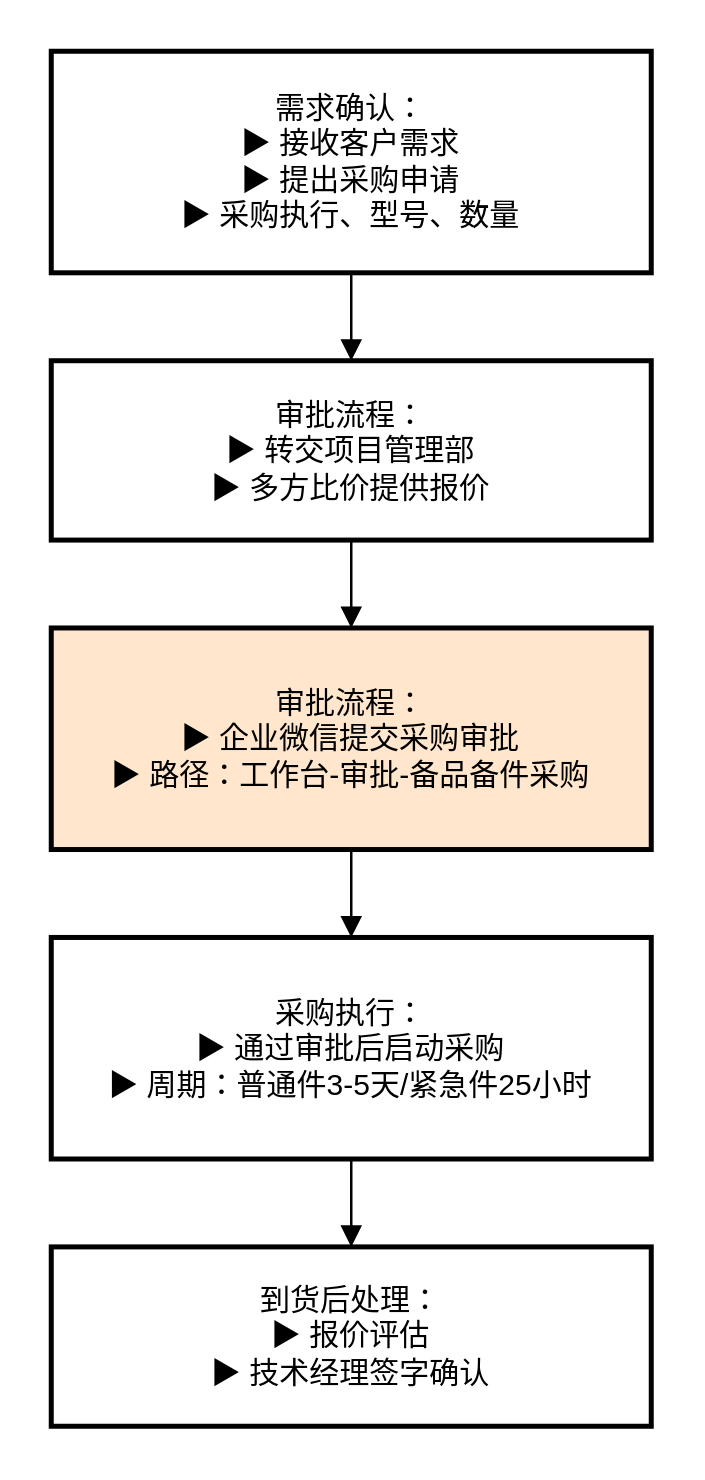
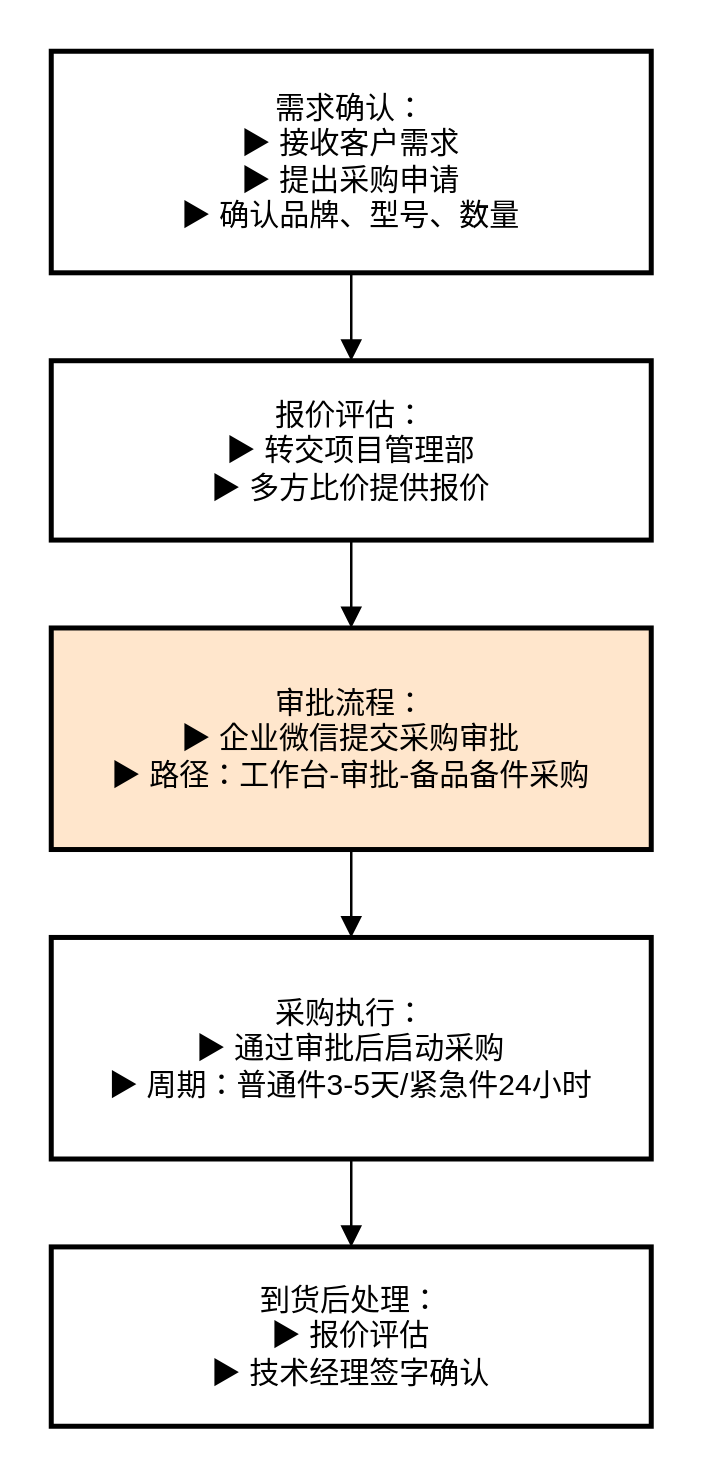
node "需求确认： ▶ 接收客户需求 ▶ 提出采购申请 ▶ 采购执行、型号、数量": label "需求确认： ▶ 接收客户需求 ▶ 提出采购申请 ▶ 采购执行、型号、数量" -> "需求确认： ▶ 接收客户需求 ▶ 提出采购申请 ▶ 确认品牌、型号、数量"
node "审批流程： ▶ 转交项目管理部 ▶ 多方比价提供报价": label "审批流程： ▶ 转交项目管理部 ▶ 多方比价提供报价" -> "报价评估： ▶ 转交项目管理部 ▶ 多方比价提供报价"
node "采购执行： ▶ 通过审批后启动采购 ▶ 周期：普通件3-5天/紧急件25小时": label "采购执行： ▶ 通过审批后启动采购 ▶ 周期：普通件3-5天/紧急件25小时" -> "采购执行： ▶ 通过审批后启动采购 ▶ 周期：普通件3-5天/紧急件24小时"
